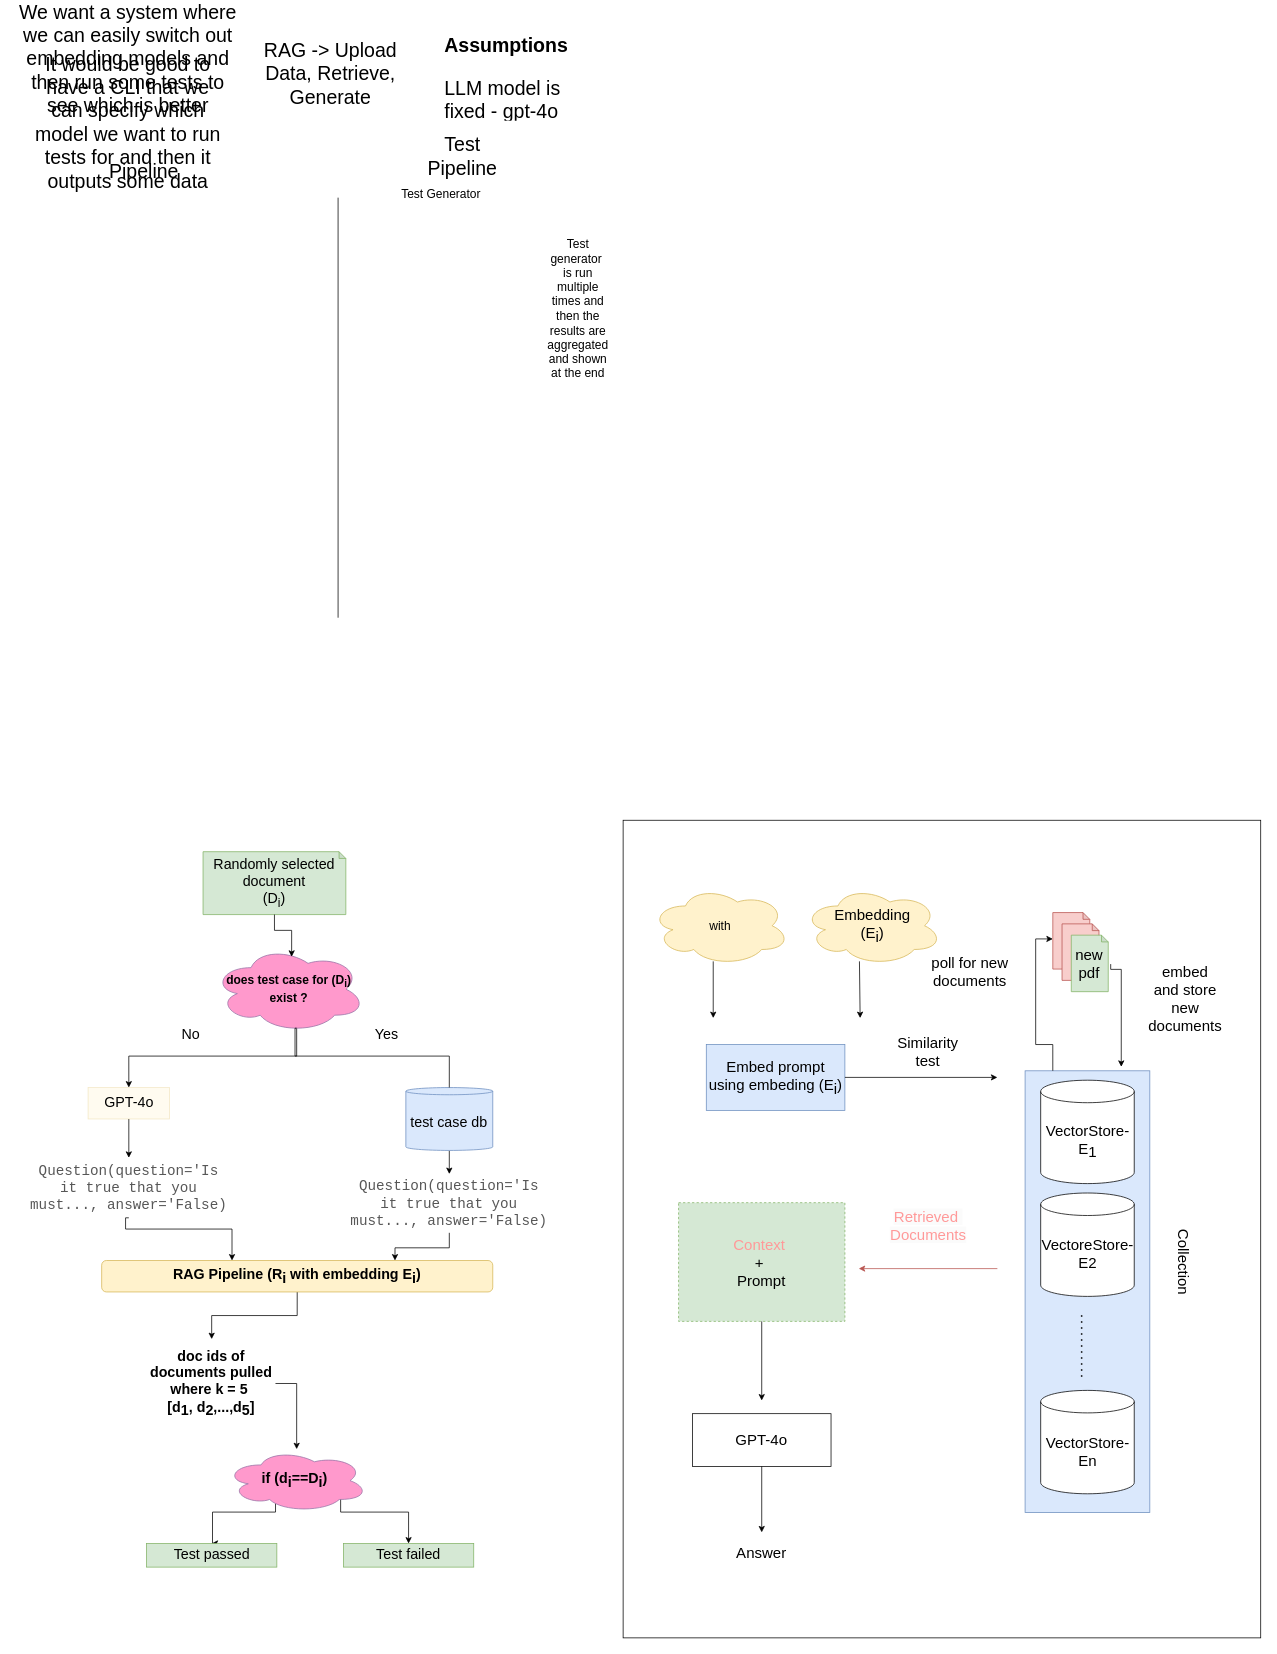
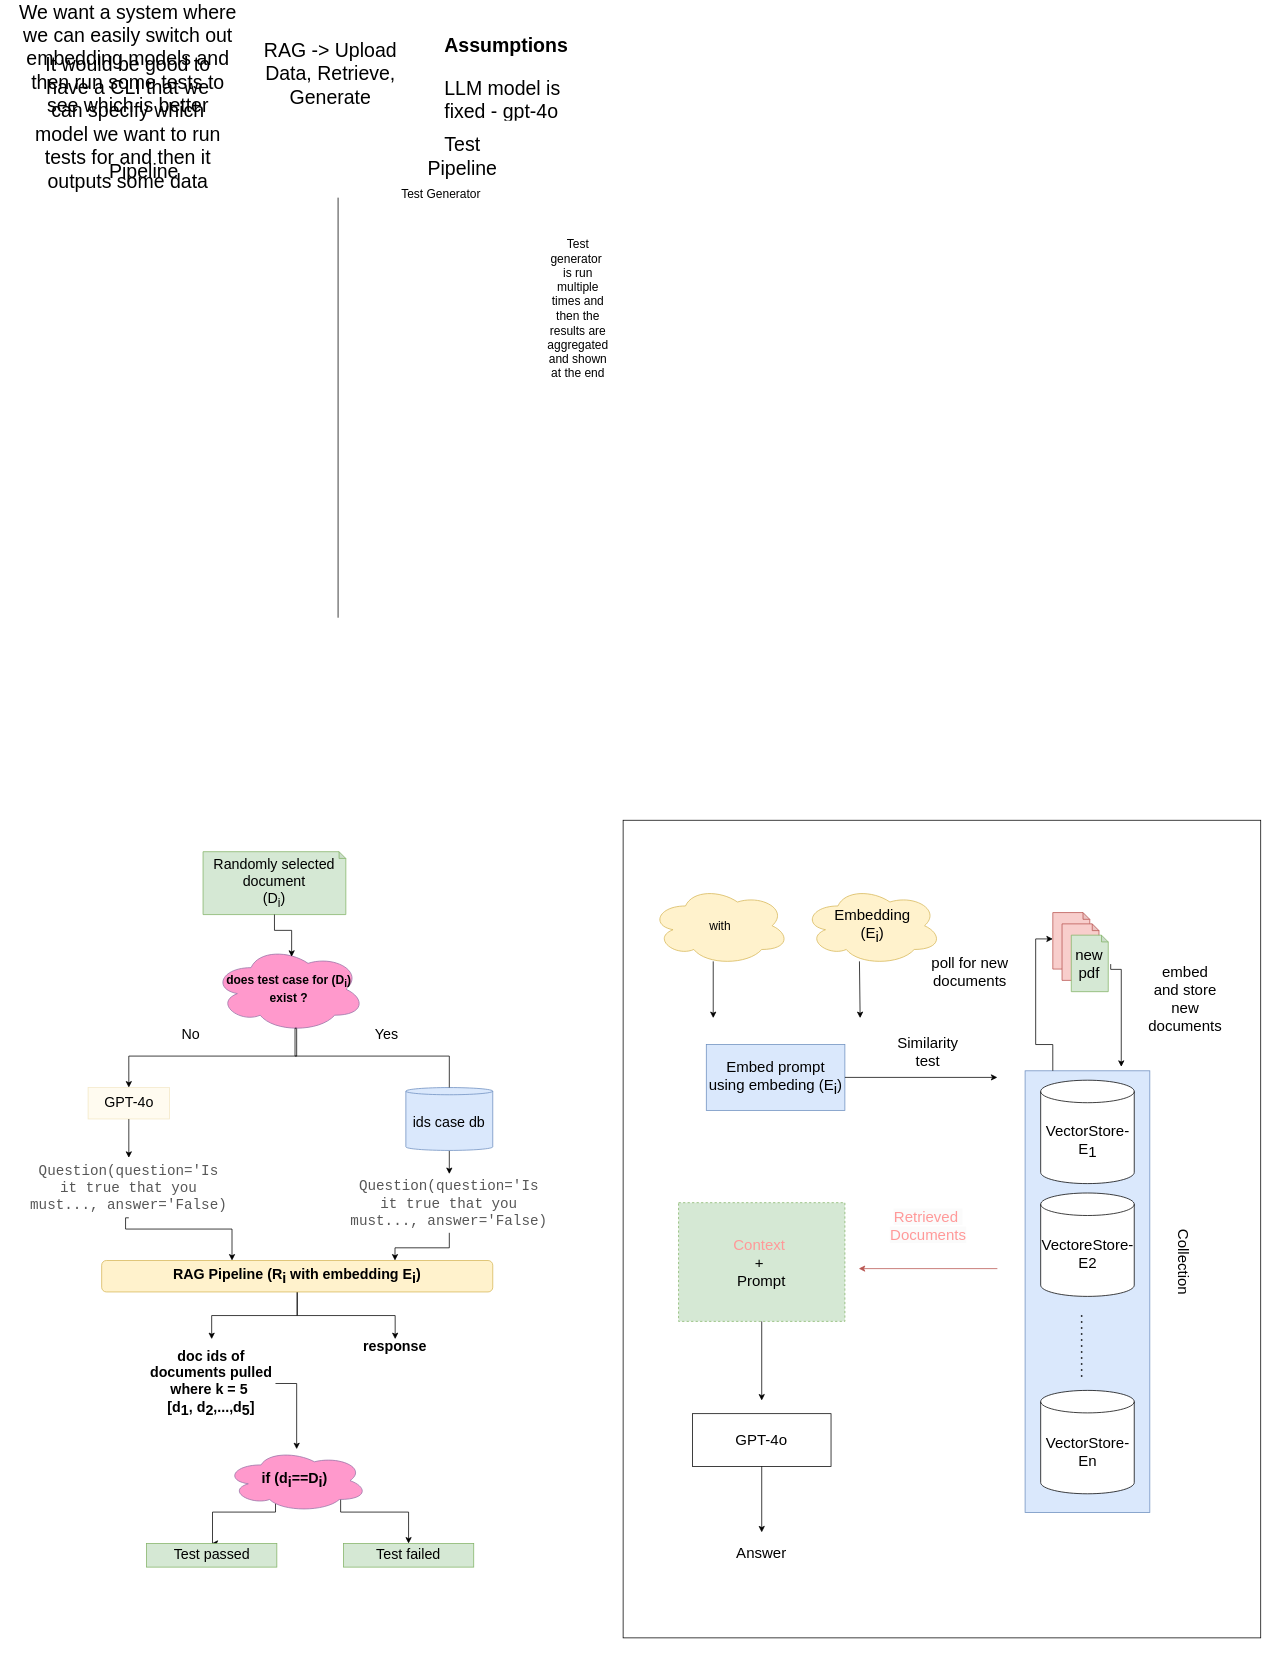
node "test case db": label "test case db" -> "ids case db"
edge "RAG Pipeline (Ri with embedding Ei)" -> "response": added
node "response": added
